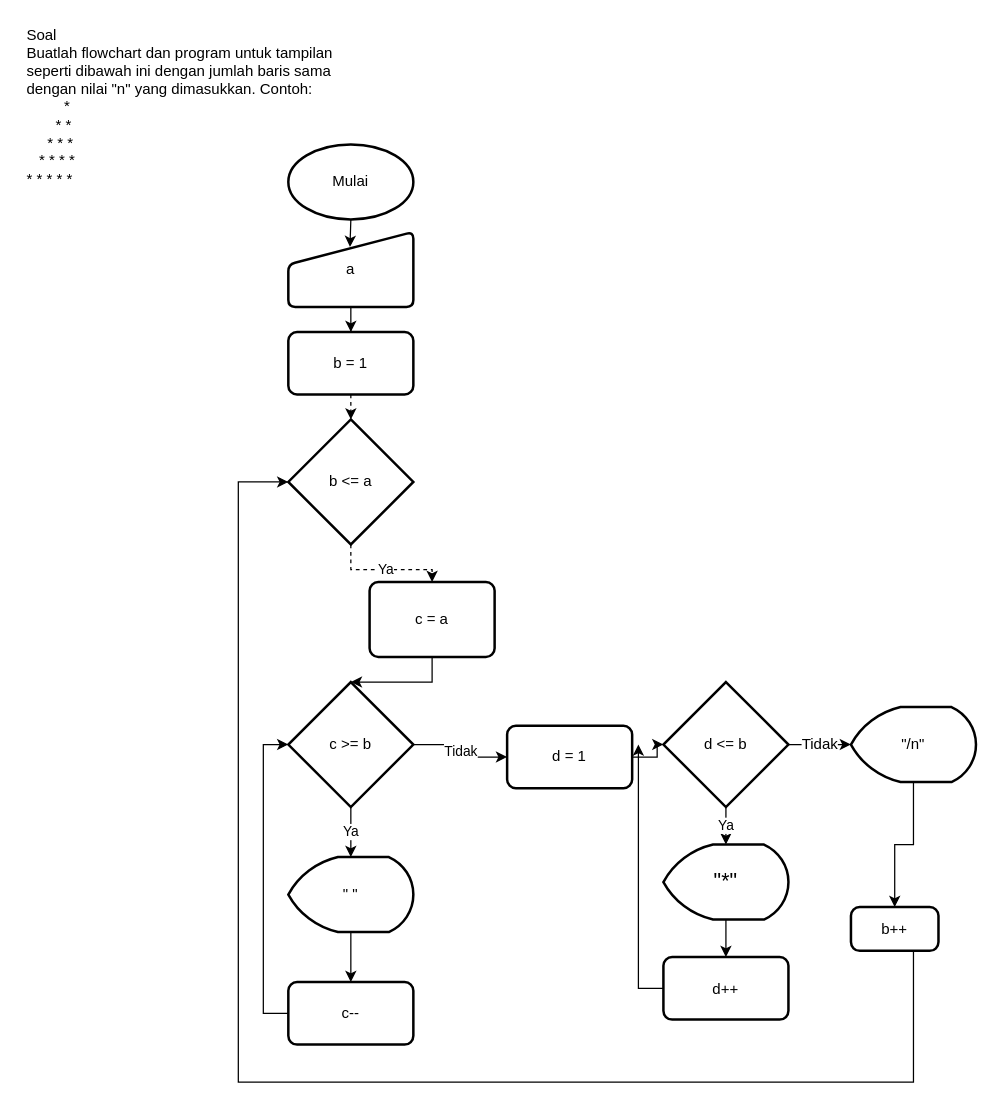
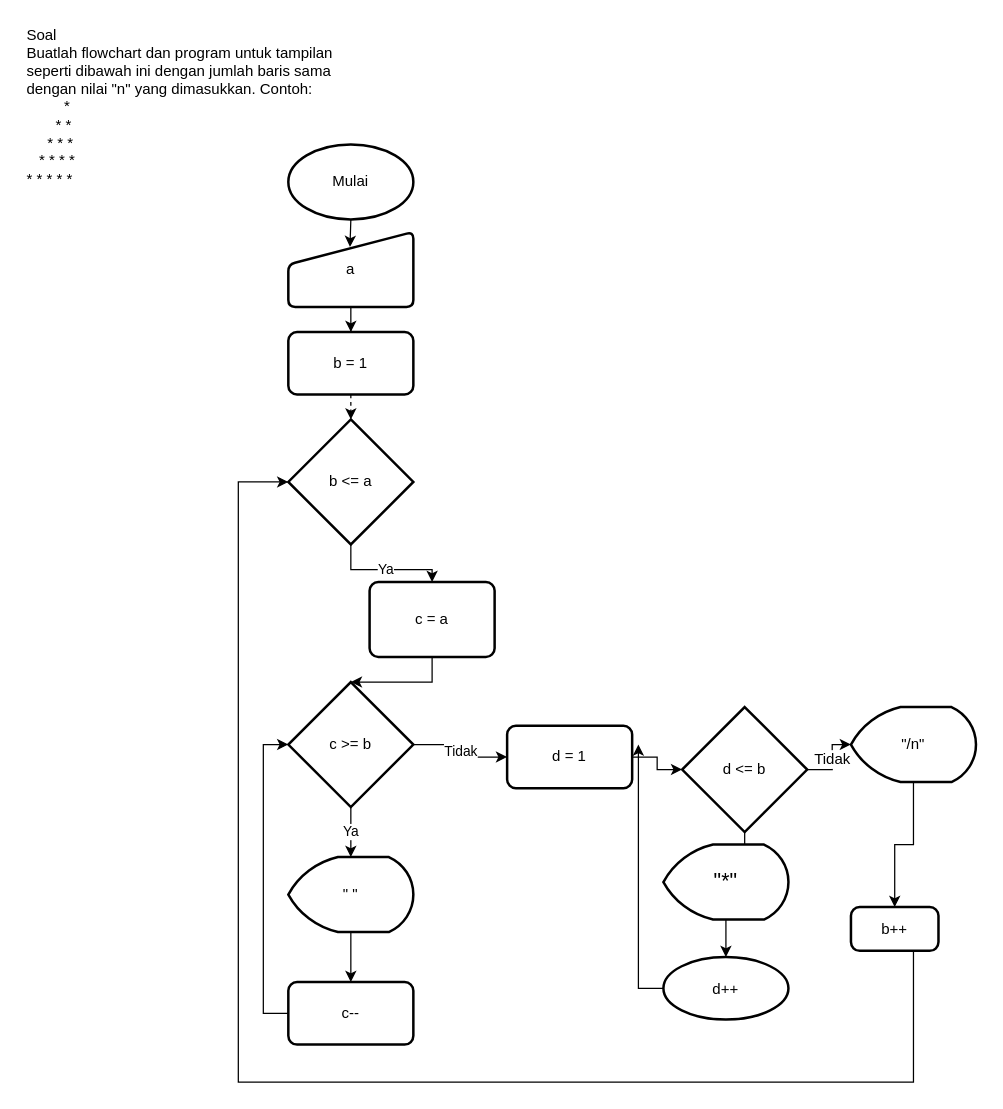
edge "b <= a" -> "c = a": style dashed -> solid
node "d <= b": moved (726, 744) -> (744, 769)
node "d++": shape rounded rectangle -> ellipse
